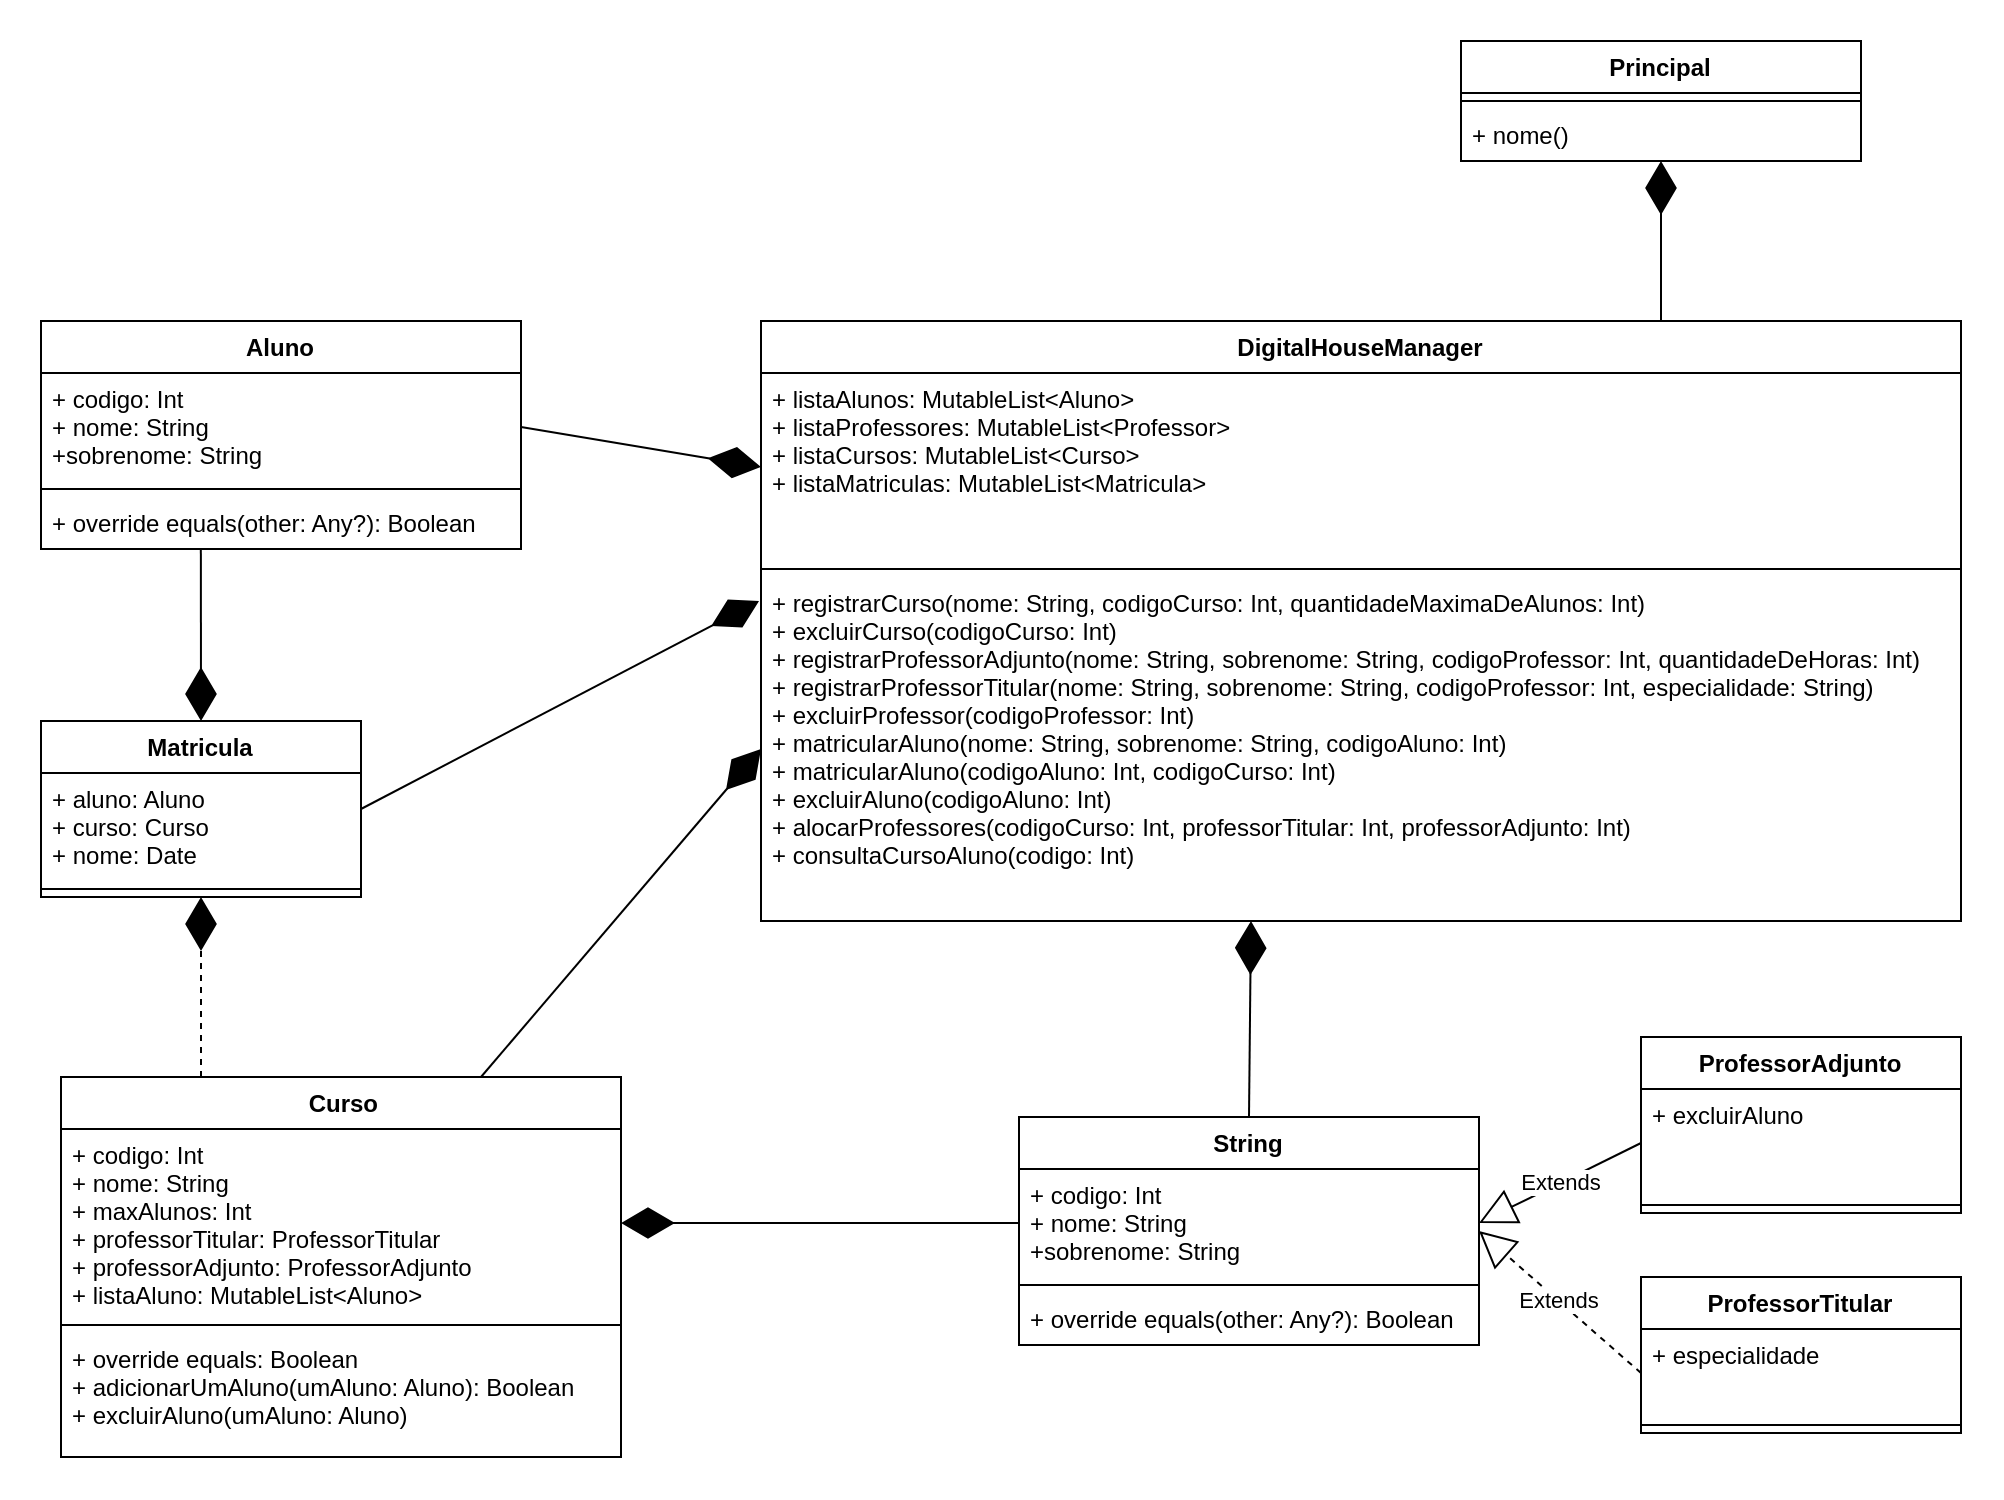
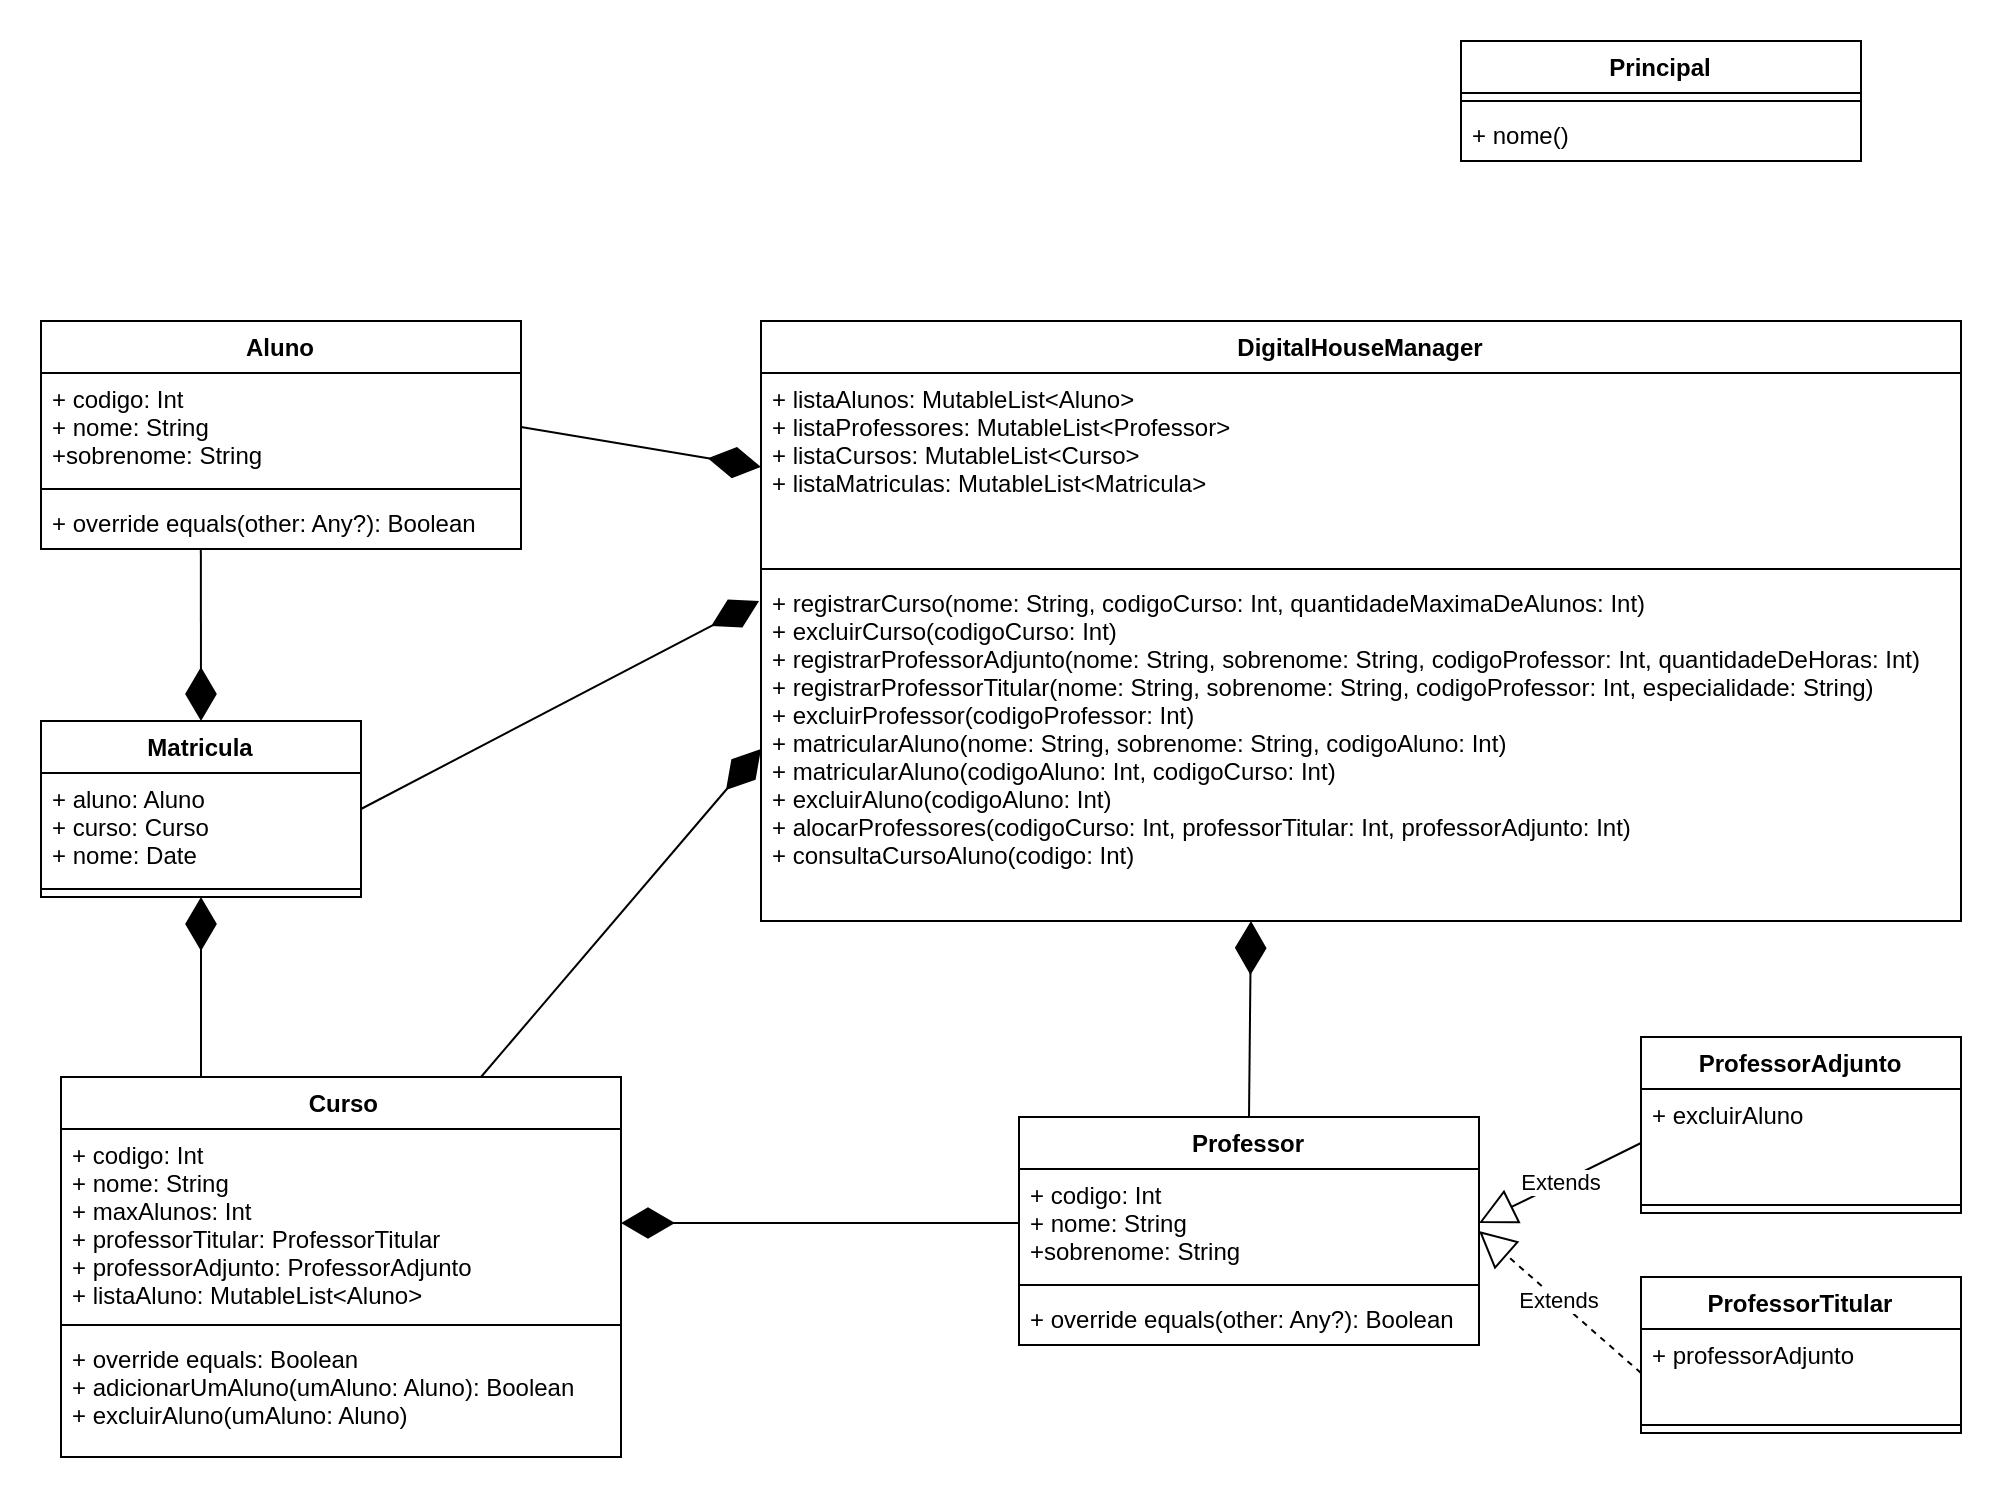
edge "DigitalHouseManager" -> "Principal": removed
edge "Curso" -> "Matricula": style dashed -> solid
node "String": label "String" -> "Professor"
node "+ especialidade": label "+ especialidade" -> "+ professorAdjunto"
